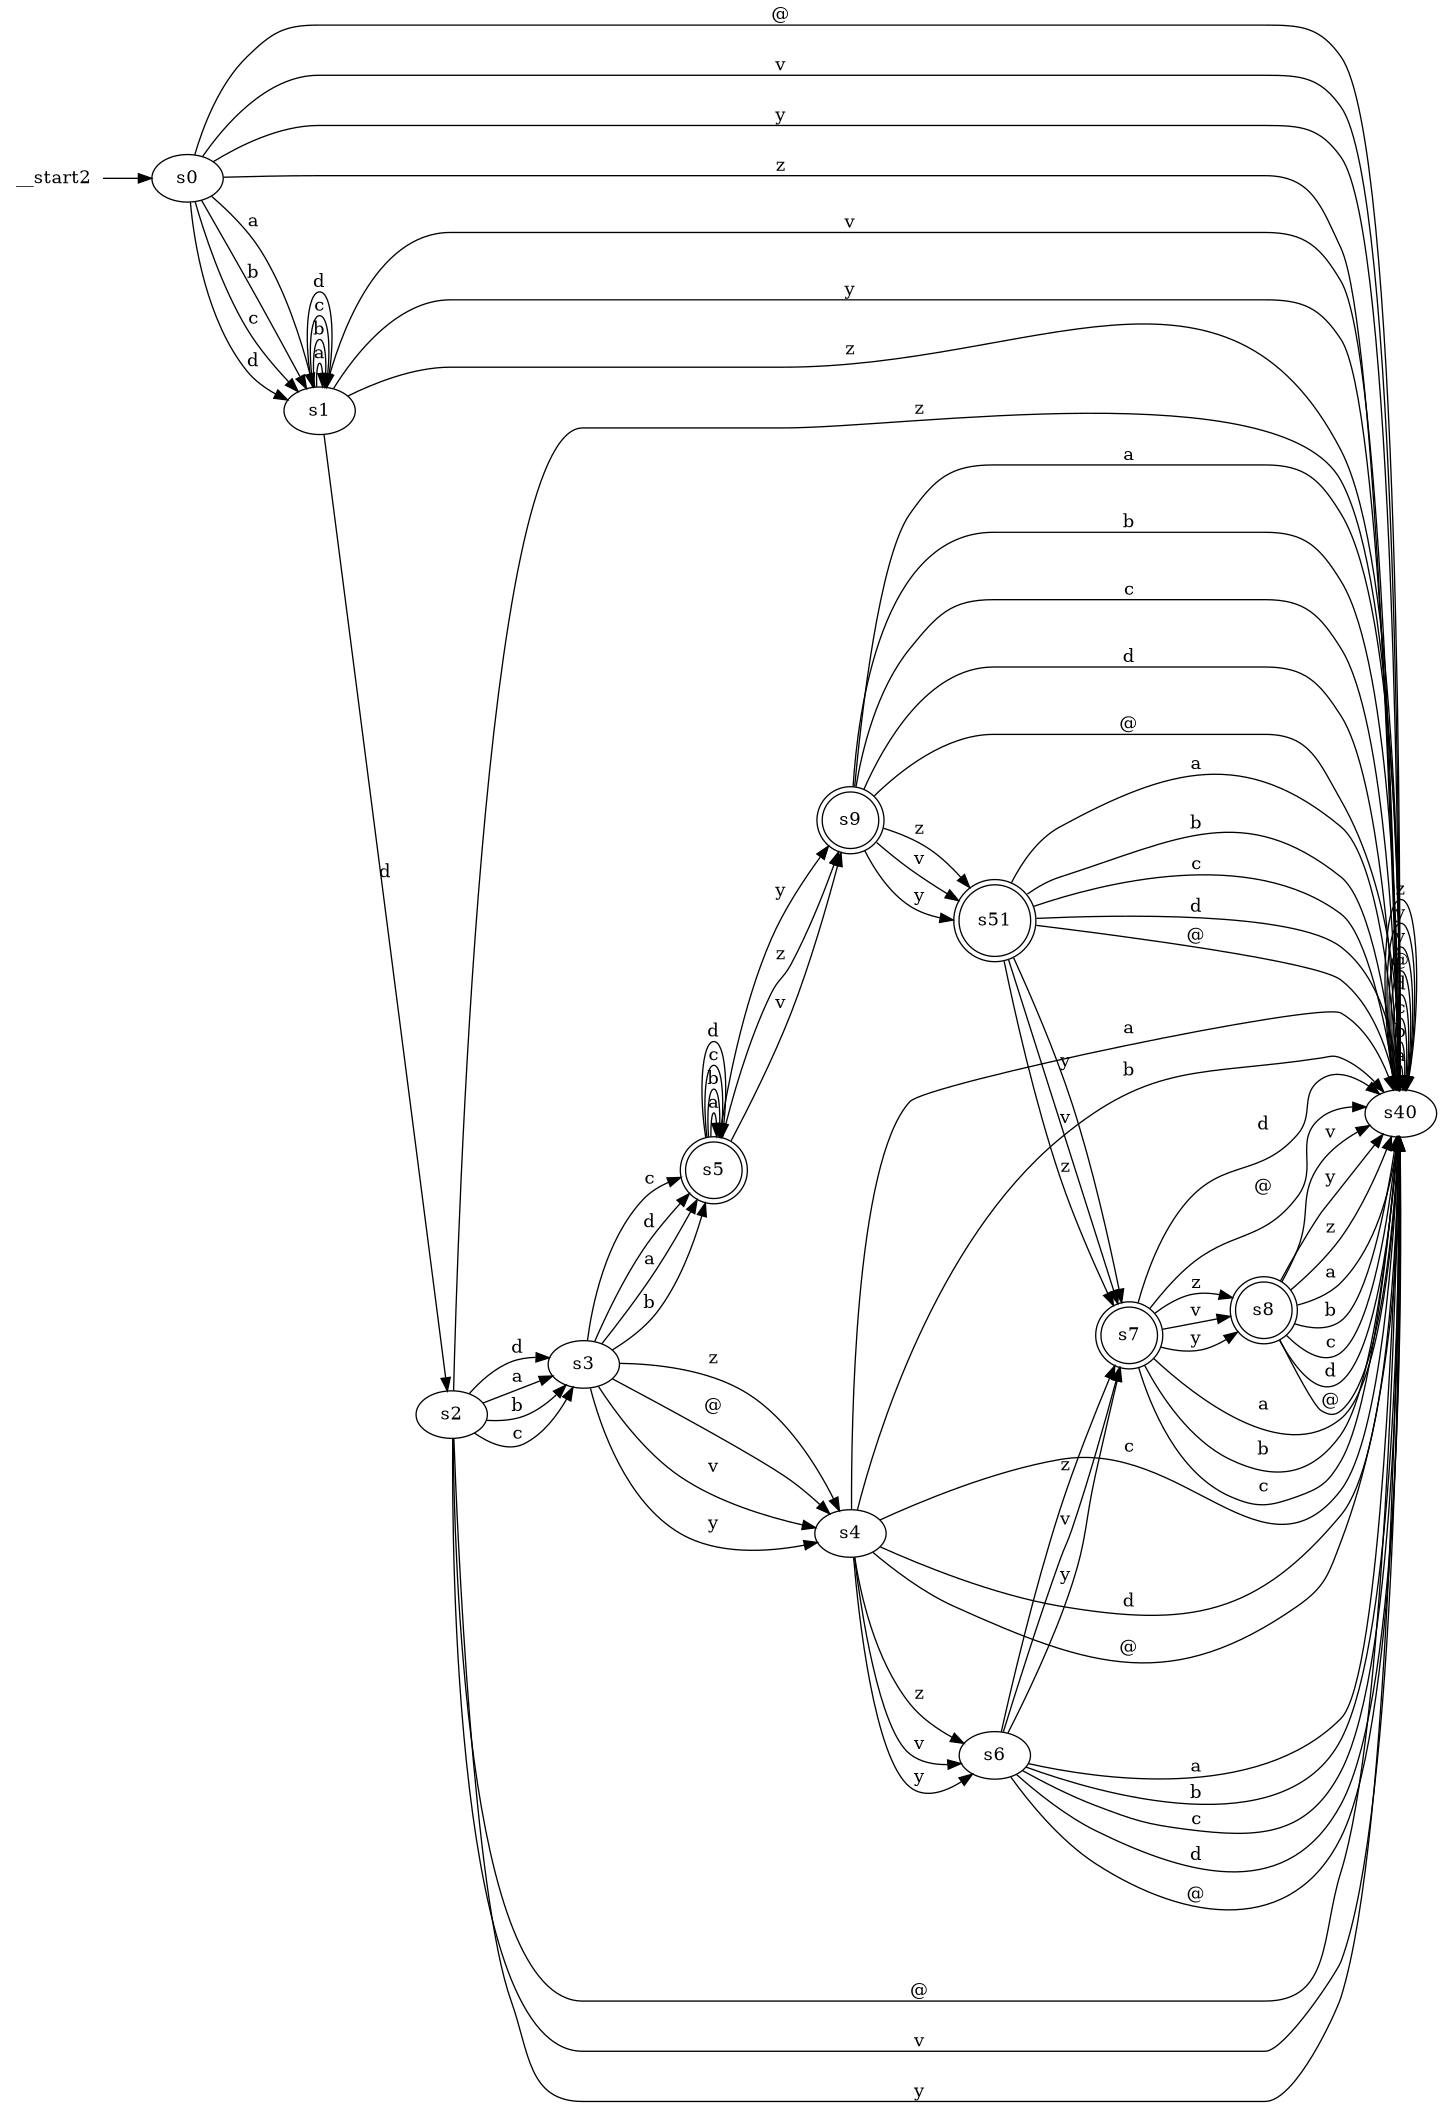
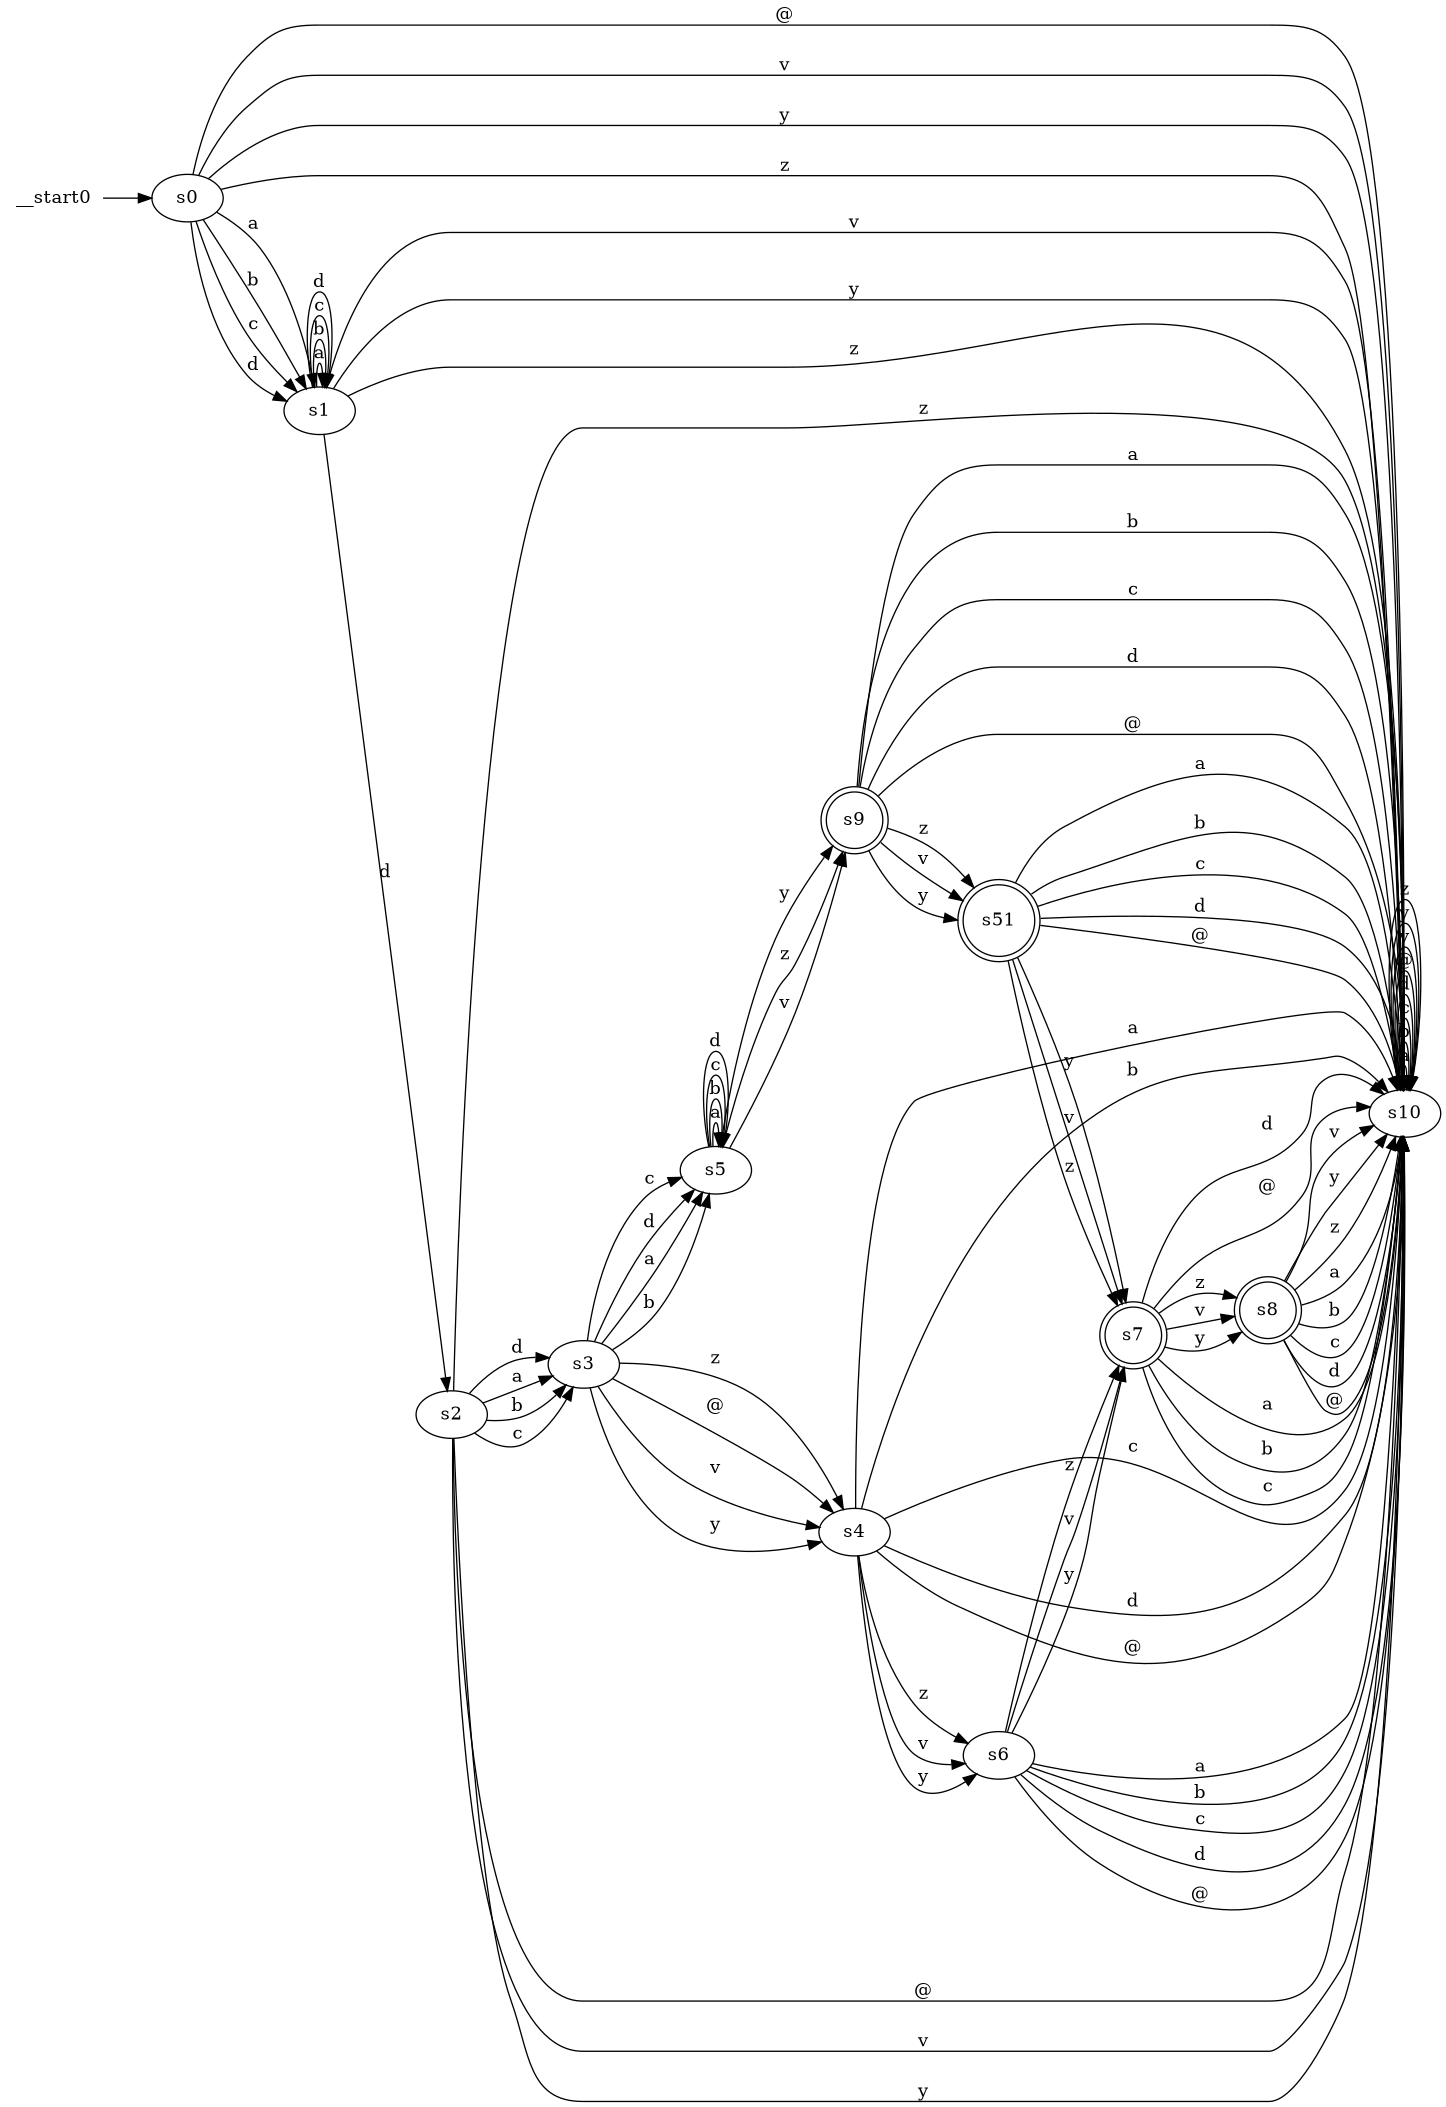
node "__start2": label "__start2" -> "__start0"
node "s40": label "s40" -> "s10"
node "s5": shape doublecircle -> ellipse
